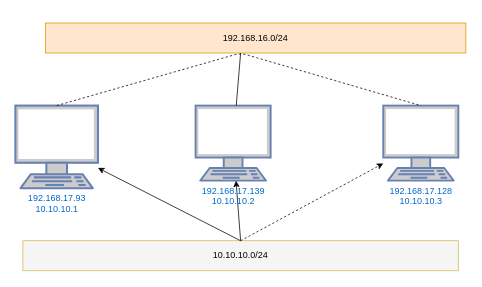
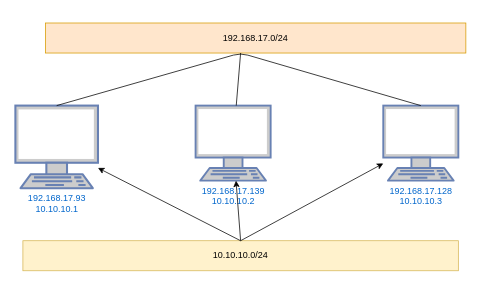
node "192.168.16.0/24": label "192.168.16.0/24" -> "192.168.17.0/24"
edge "192.168.17.128 10.10.10.3" -- "192.168.17.93 10.10.10.1": style dashed -> solid
edge "10.10.10.0/24" -> "192.168.17.128 10.10.10.3": style dashed -> solid
node "10.10.10.0/24": fillcolor #f5f5f5 -> #fff2cc
